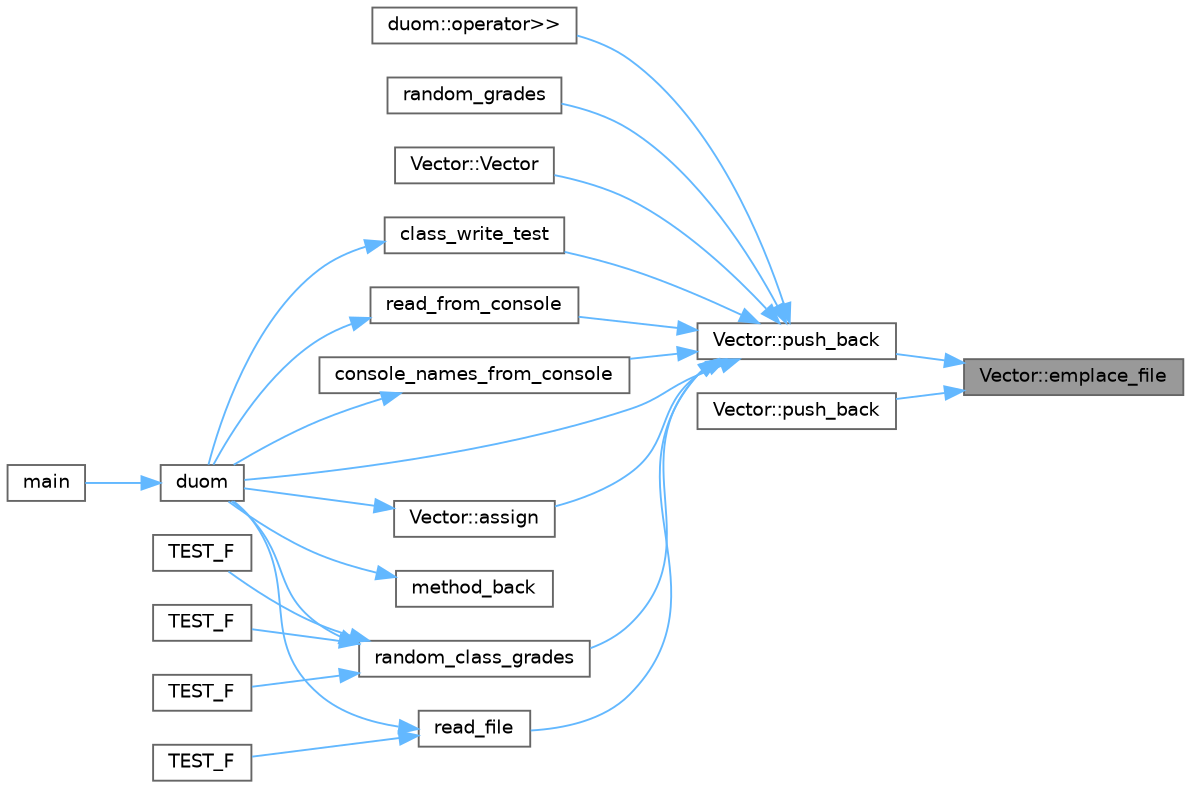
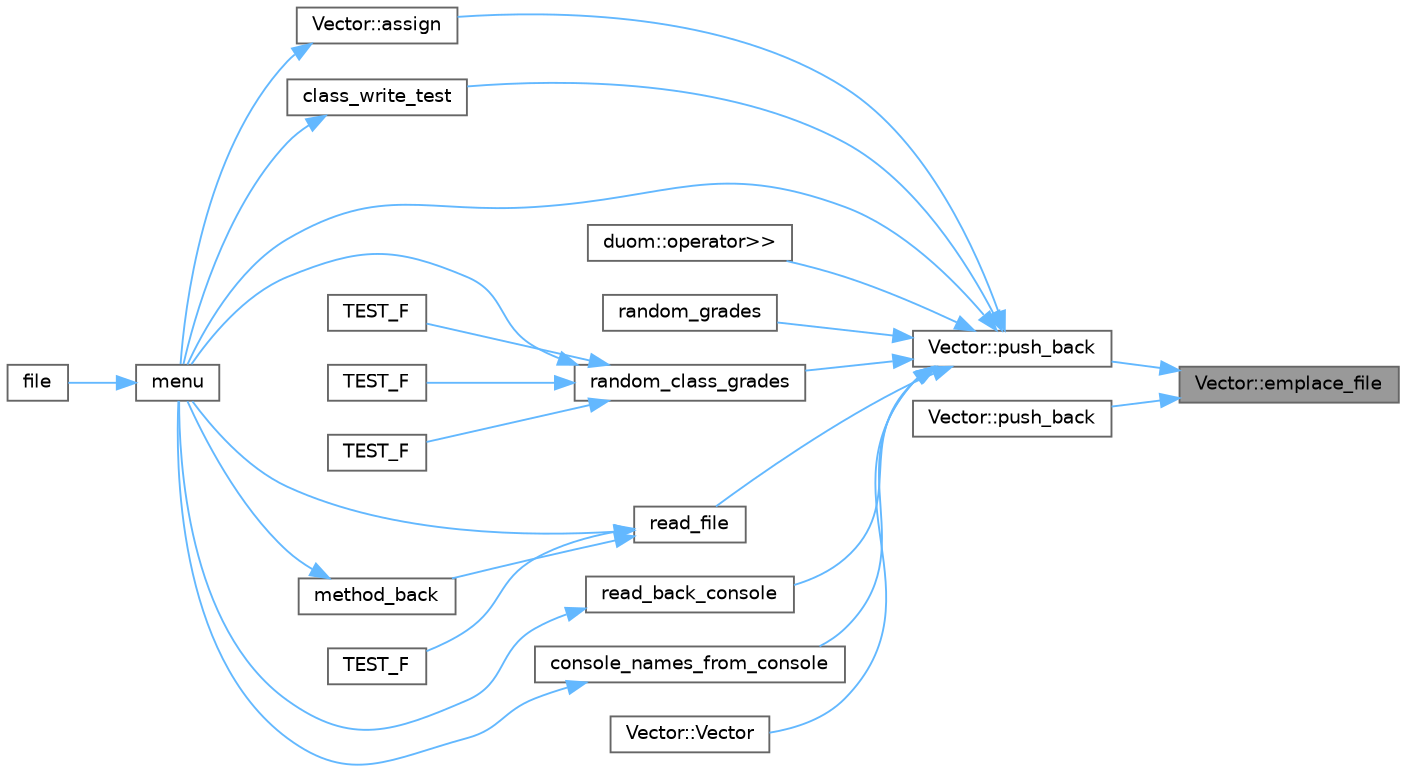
node "read_from_console": label "read_from_console" -> "read_back_console"
node "main": label "main" -> "file"
node "duom": label "duom" -> "menu"
edge "method_back" -> "read_file": added
